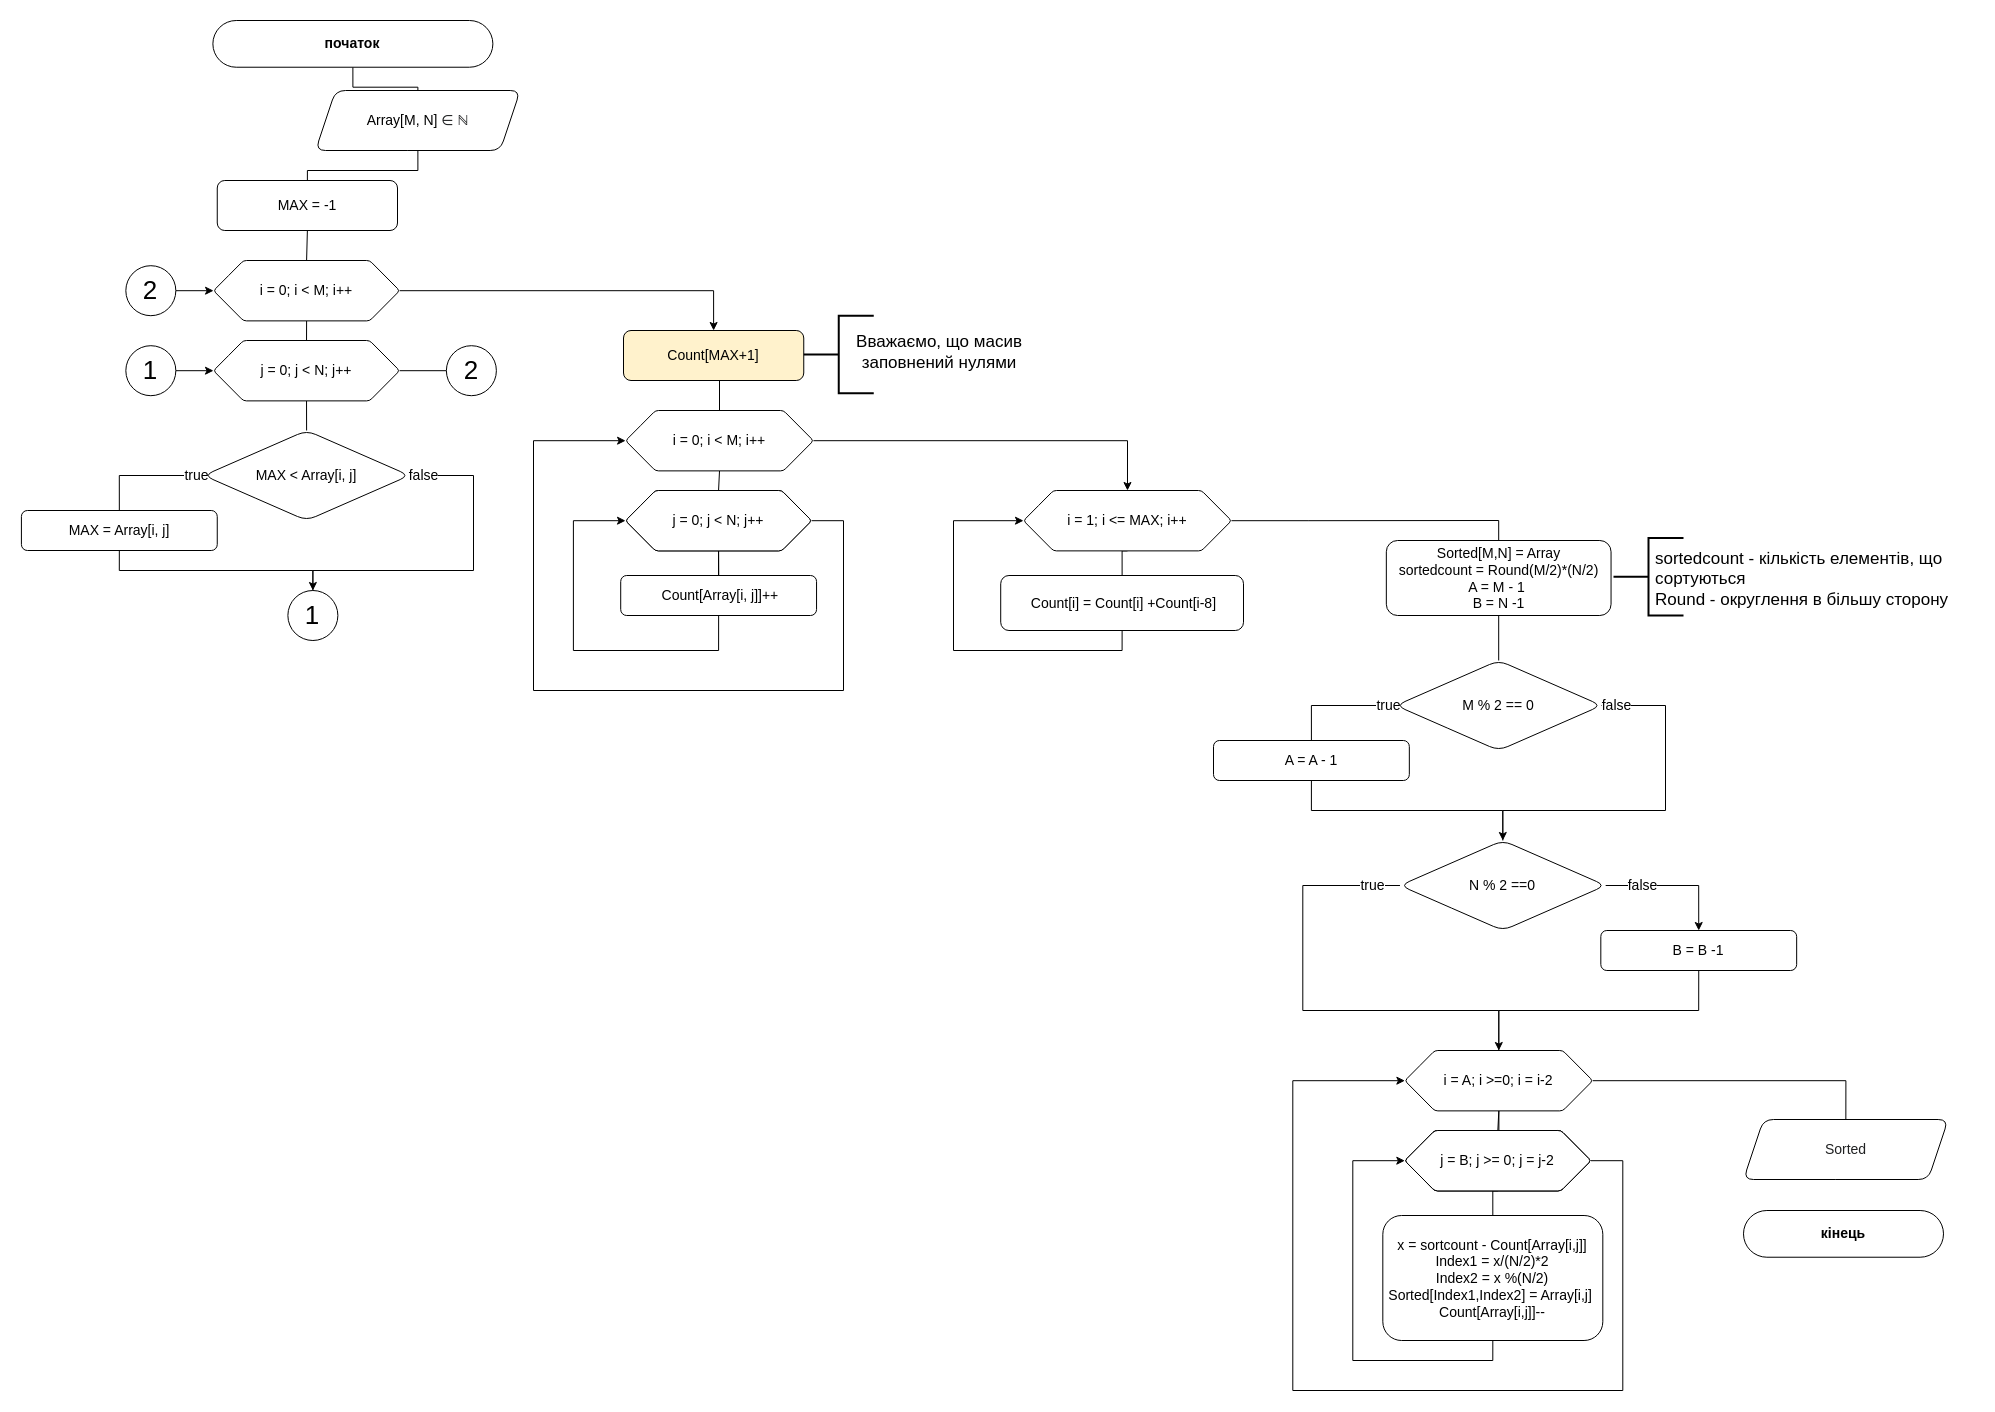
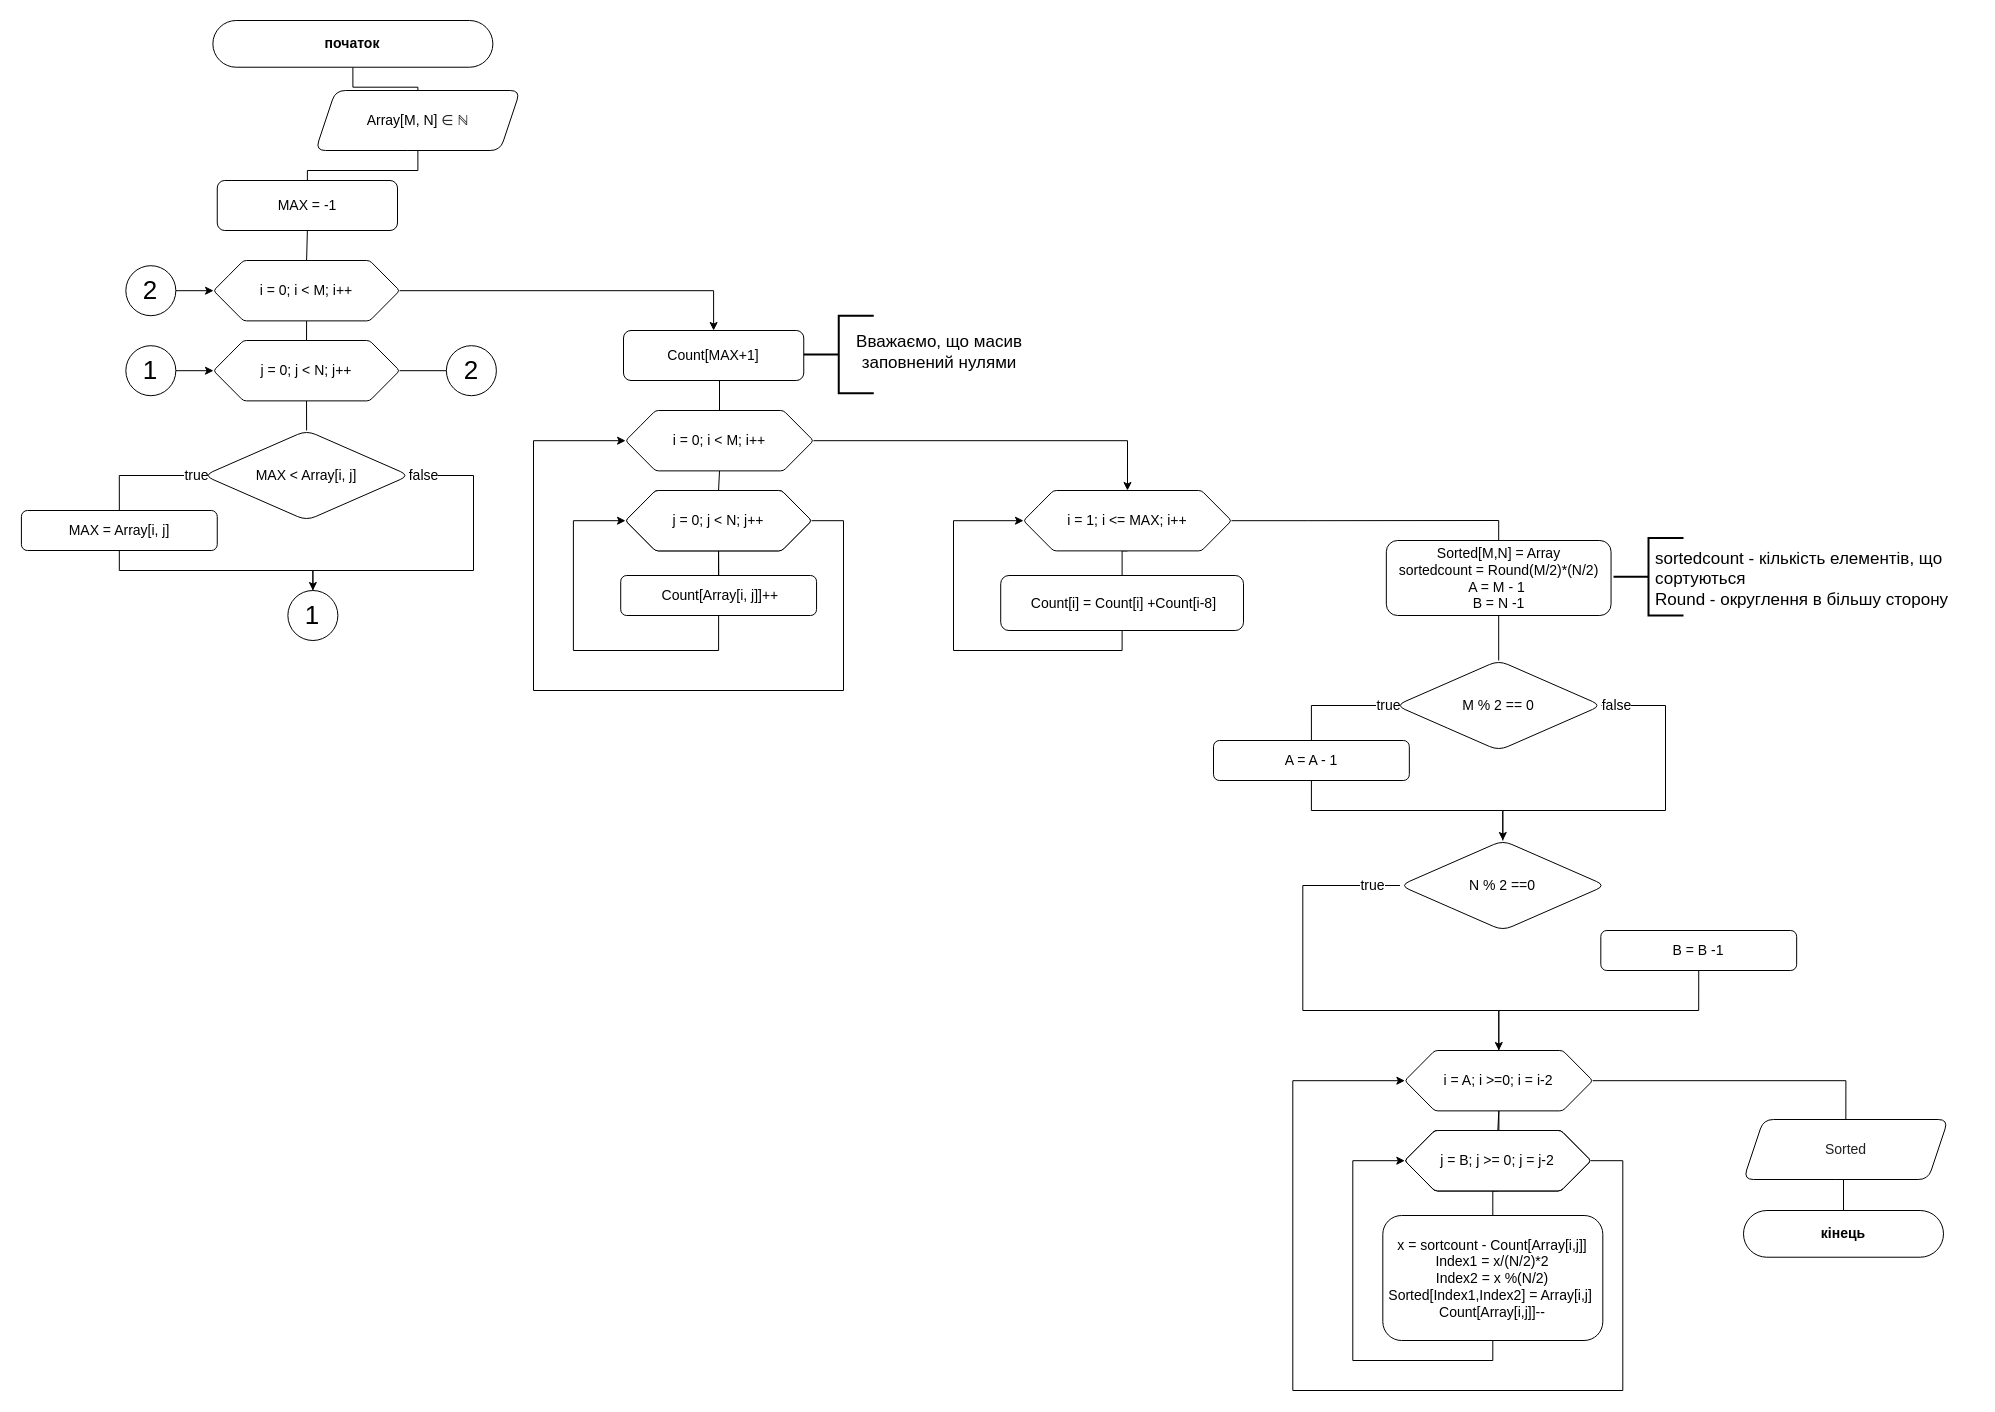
node "Count[MAX+1]": fillcolor #fff2cc -> #ffffff
edge "N % 2 ==0" -> "B = B -1": removed, label "false"
edge "Sorted" -- "кінець": added
